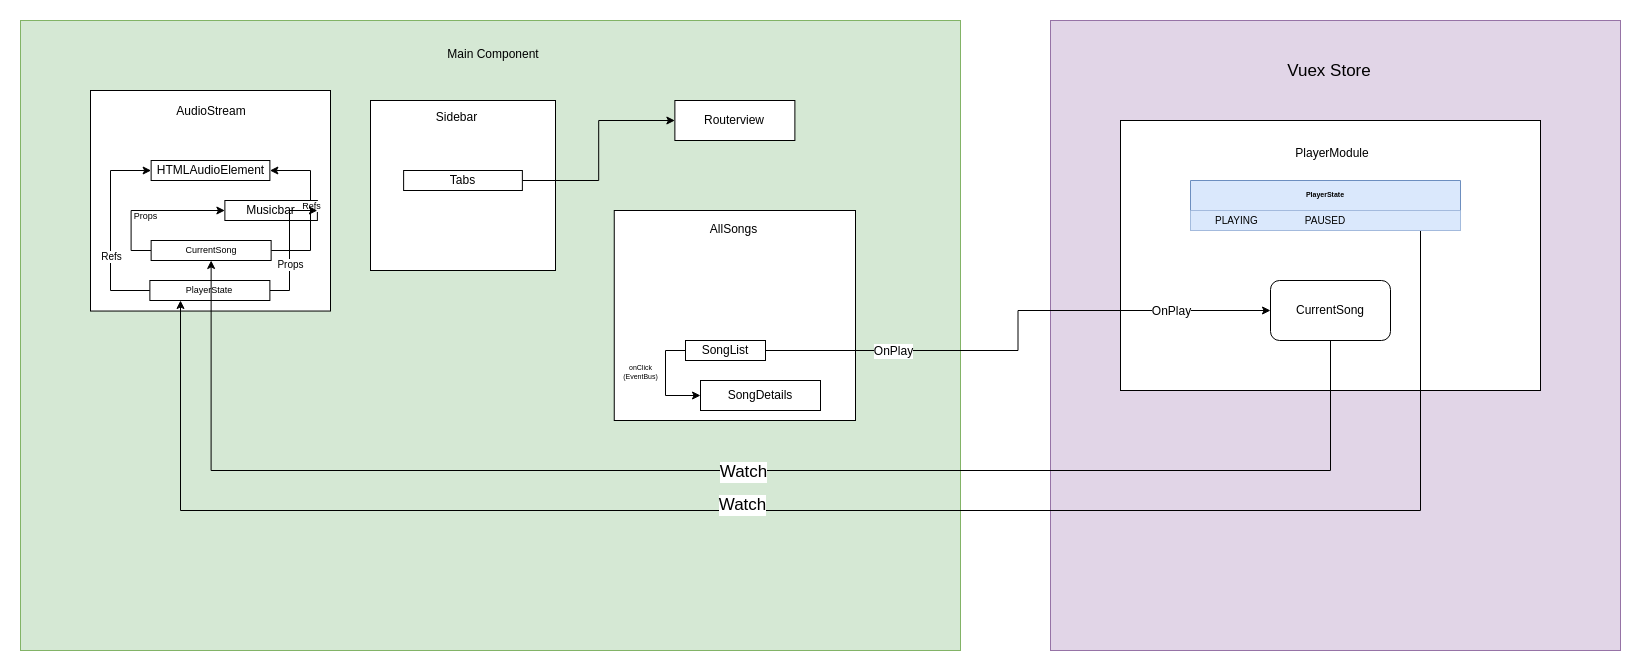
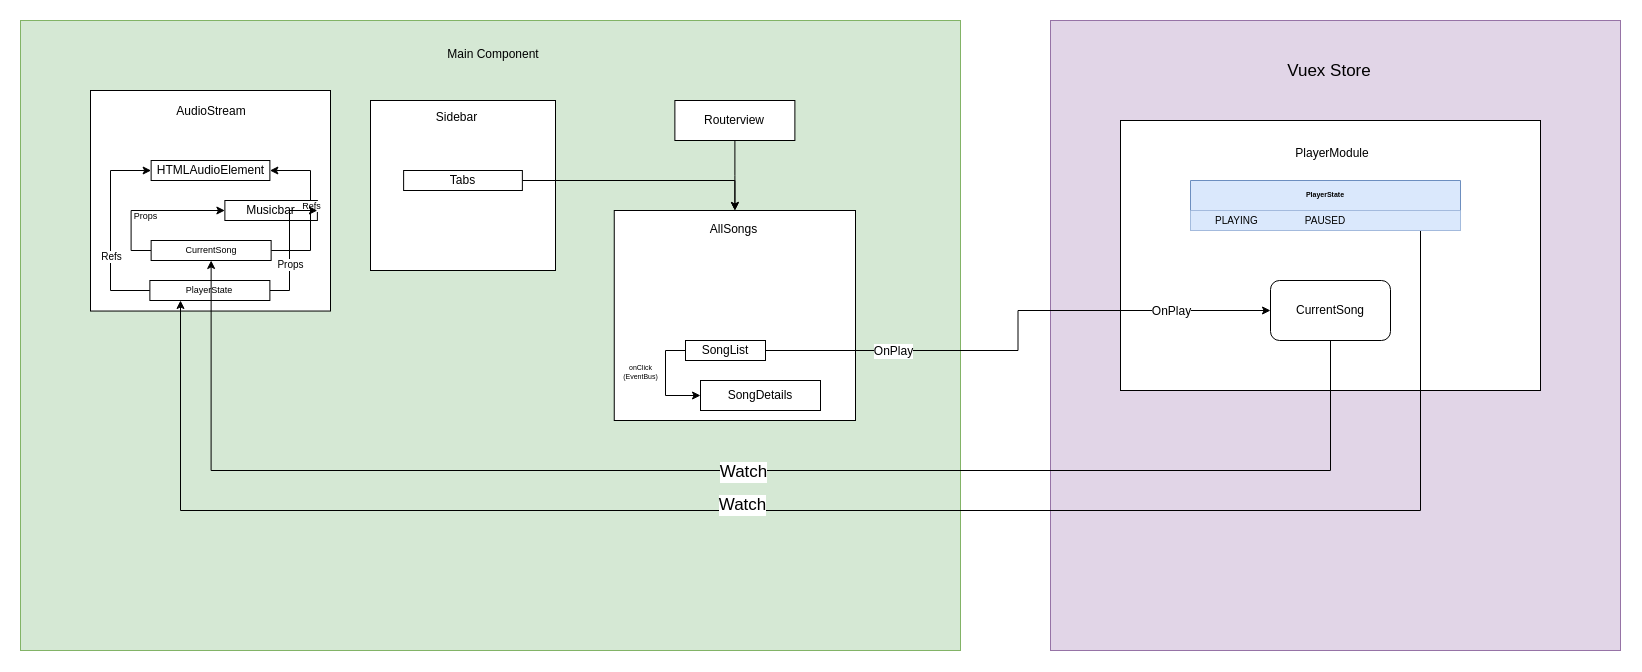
edge "Tabs" -> "Routerview": now "Tabs" -> "AllSongs"
edge "Routerview" -> "AllSongs": added
